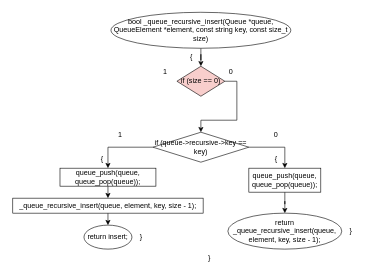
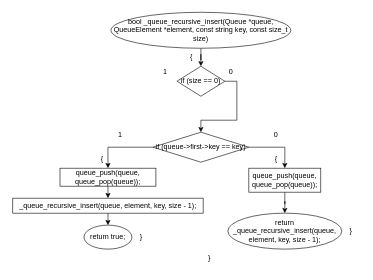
node "if (size == 0)": fillcolor #f8cecc -> #ffffff
node "if (queue->recursive->key == key)": label "if (queue->recursive->key == key)" -> "if (queue->first->key == key)"
node "return insert;": label "return insert;" -> "return true;"
